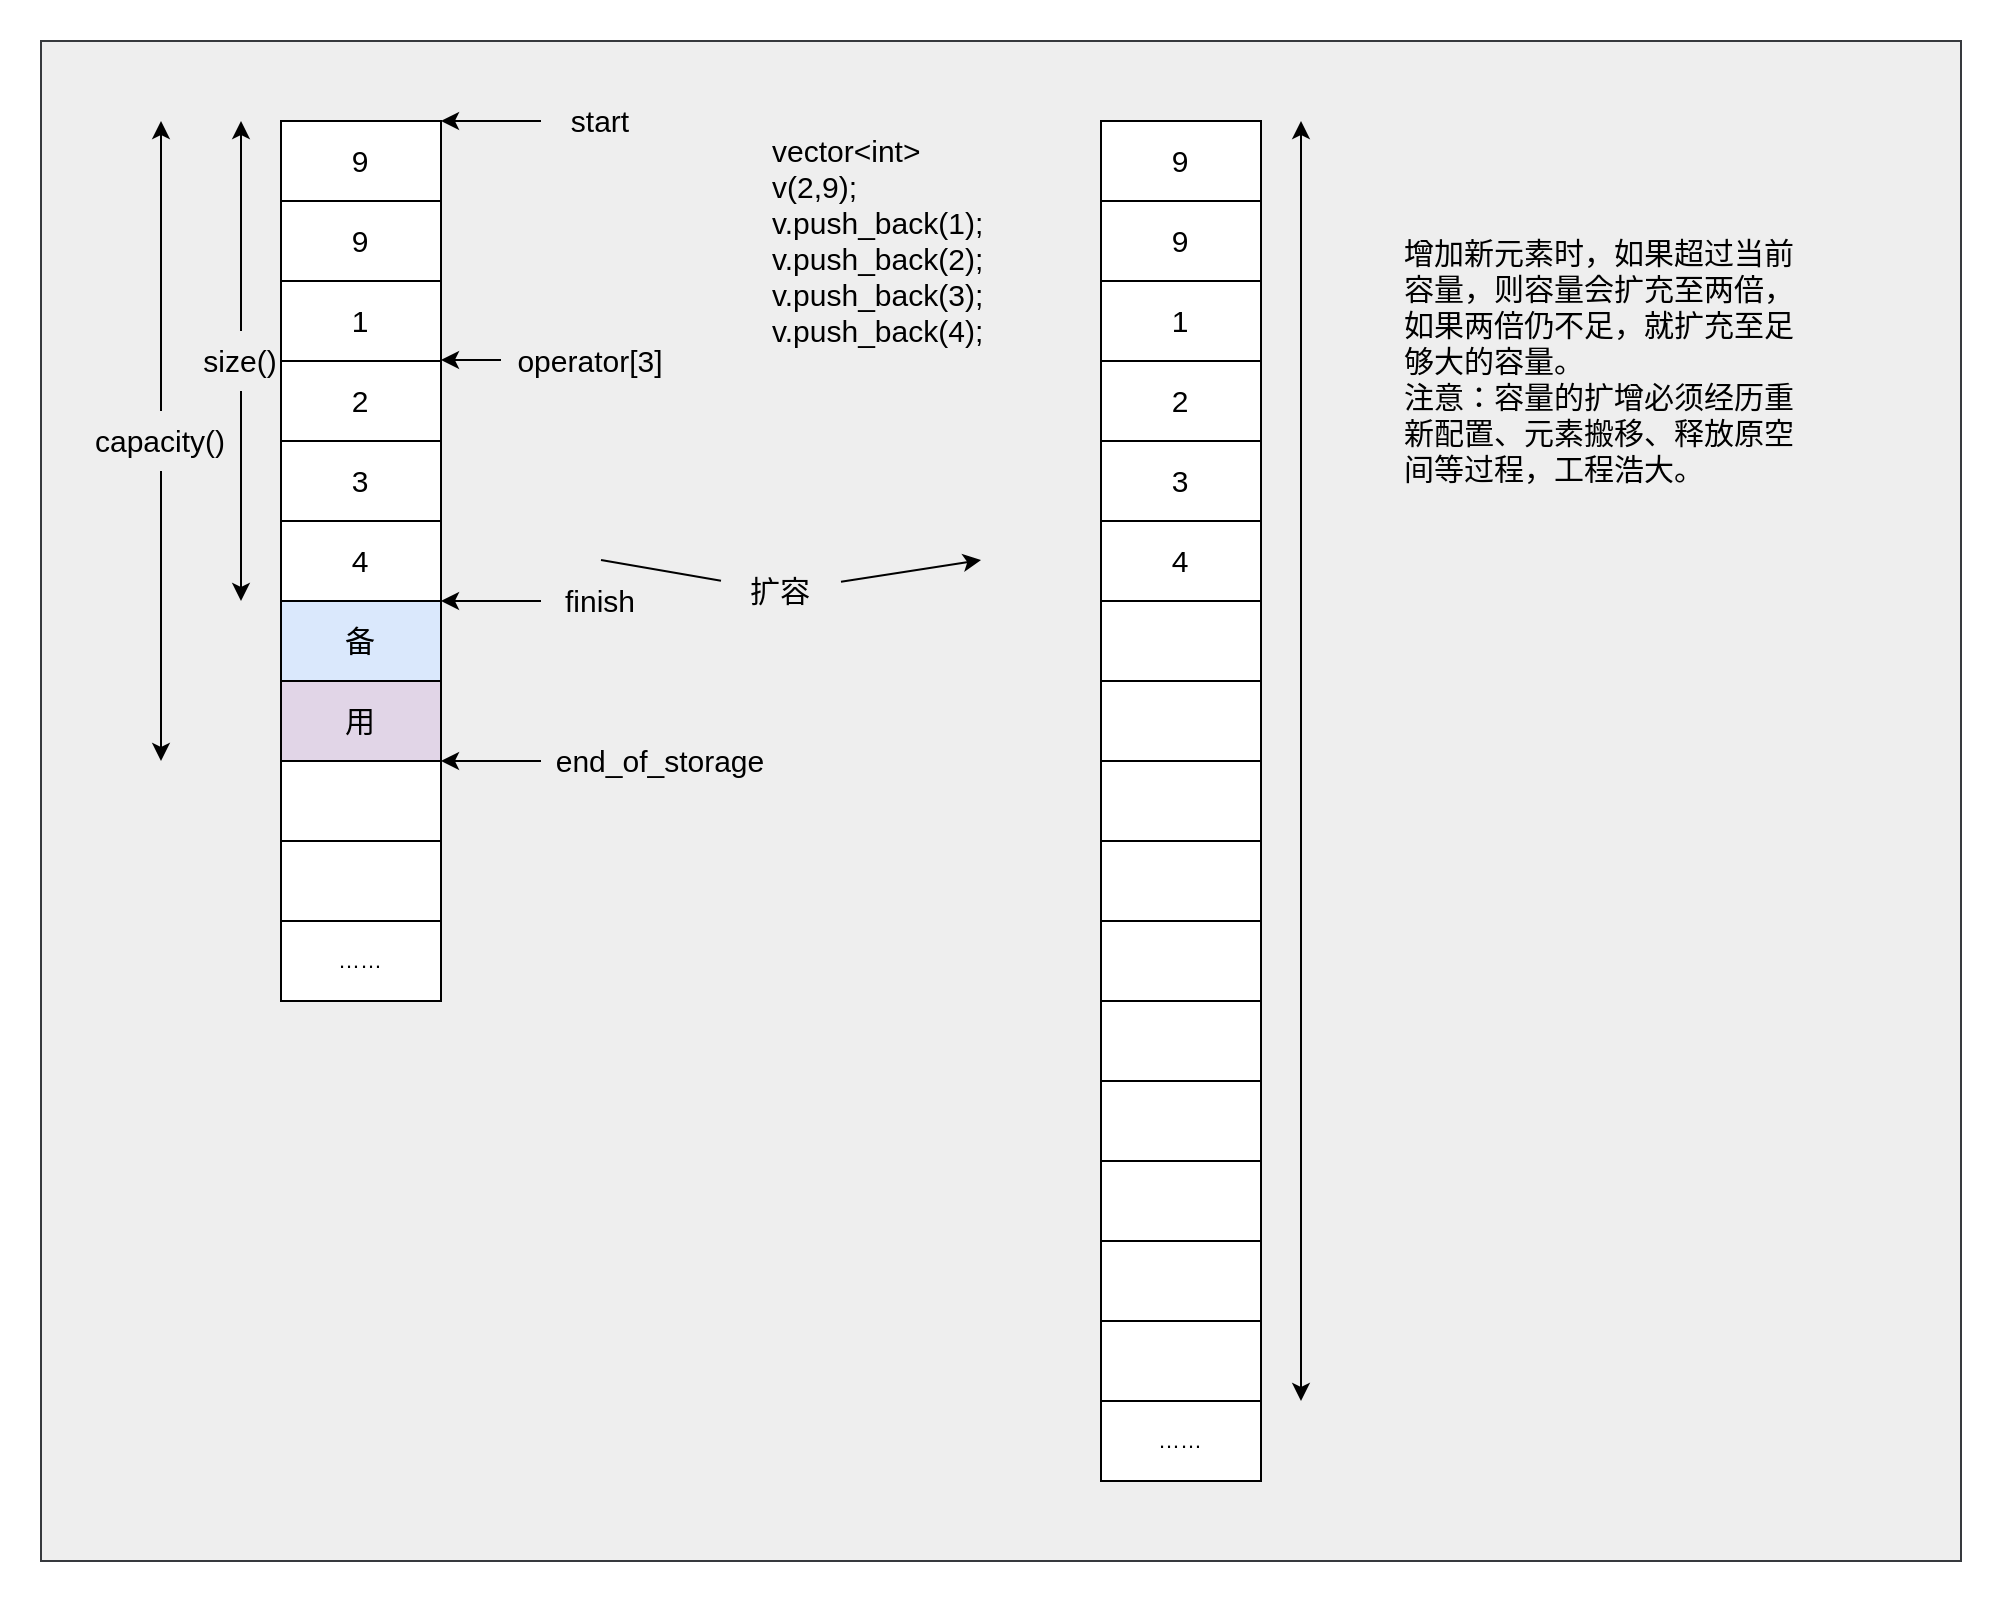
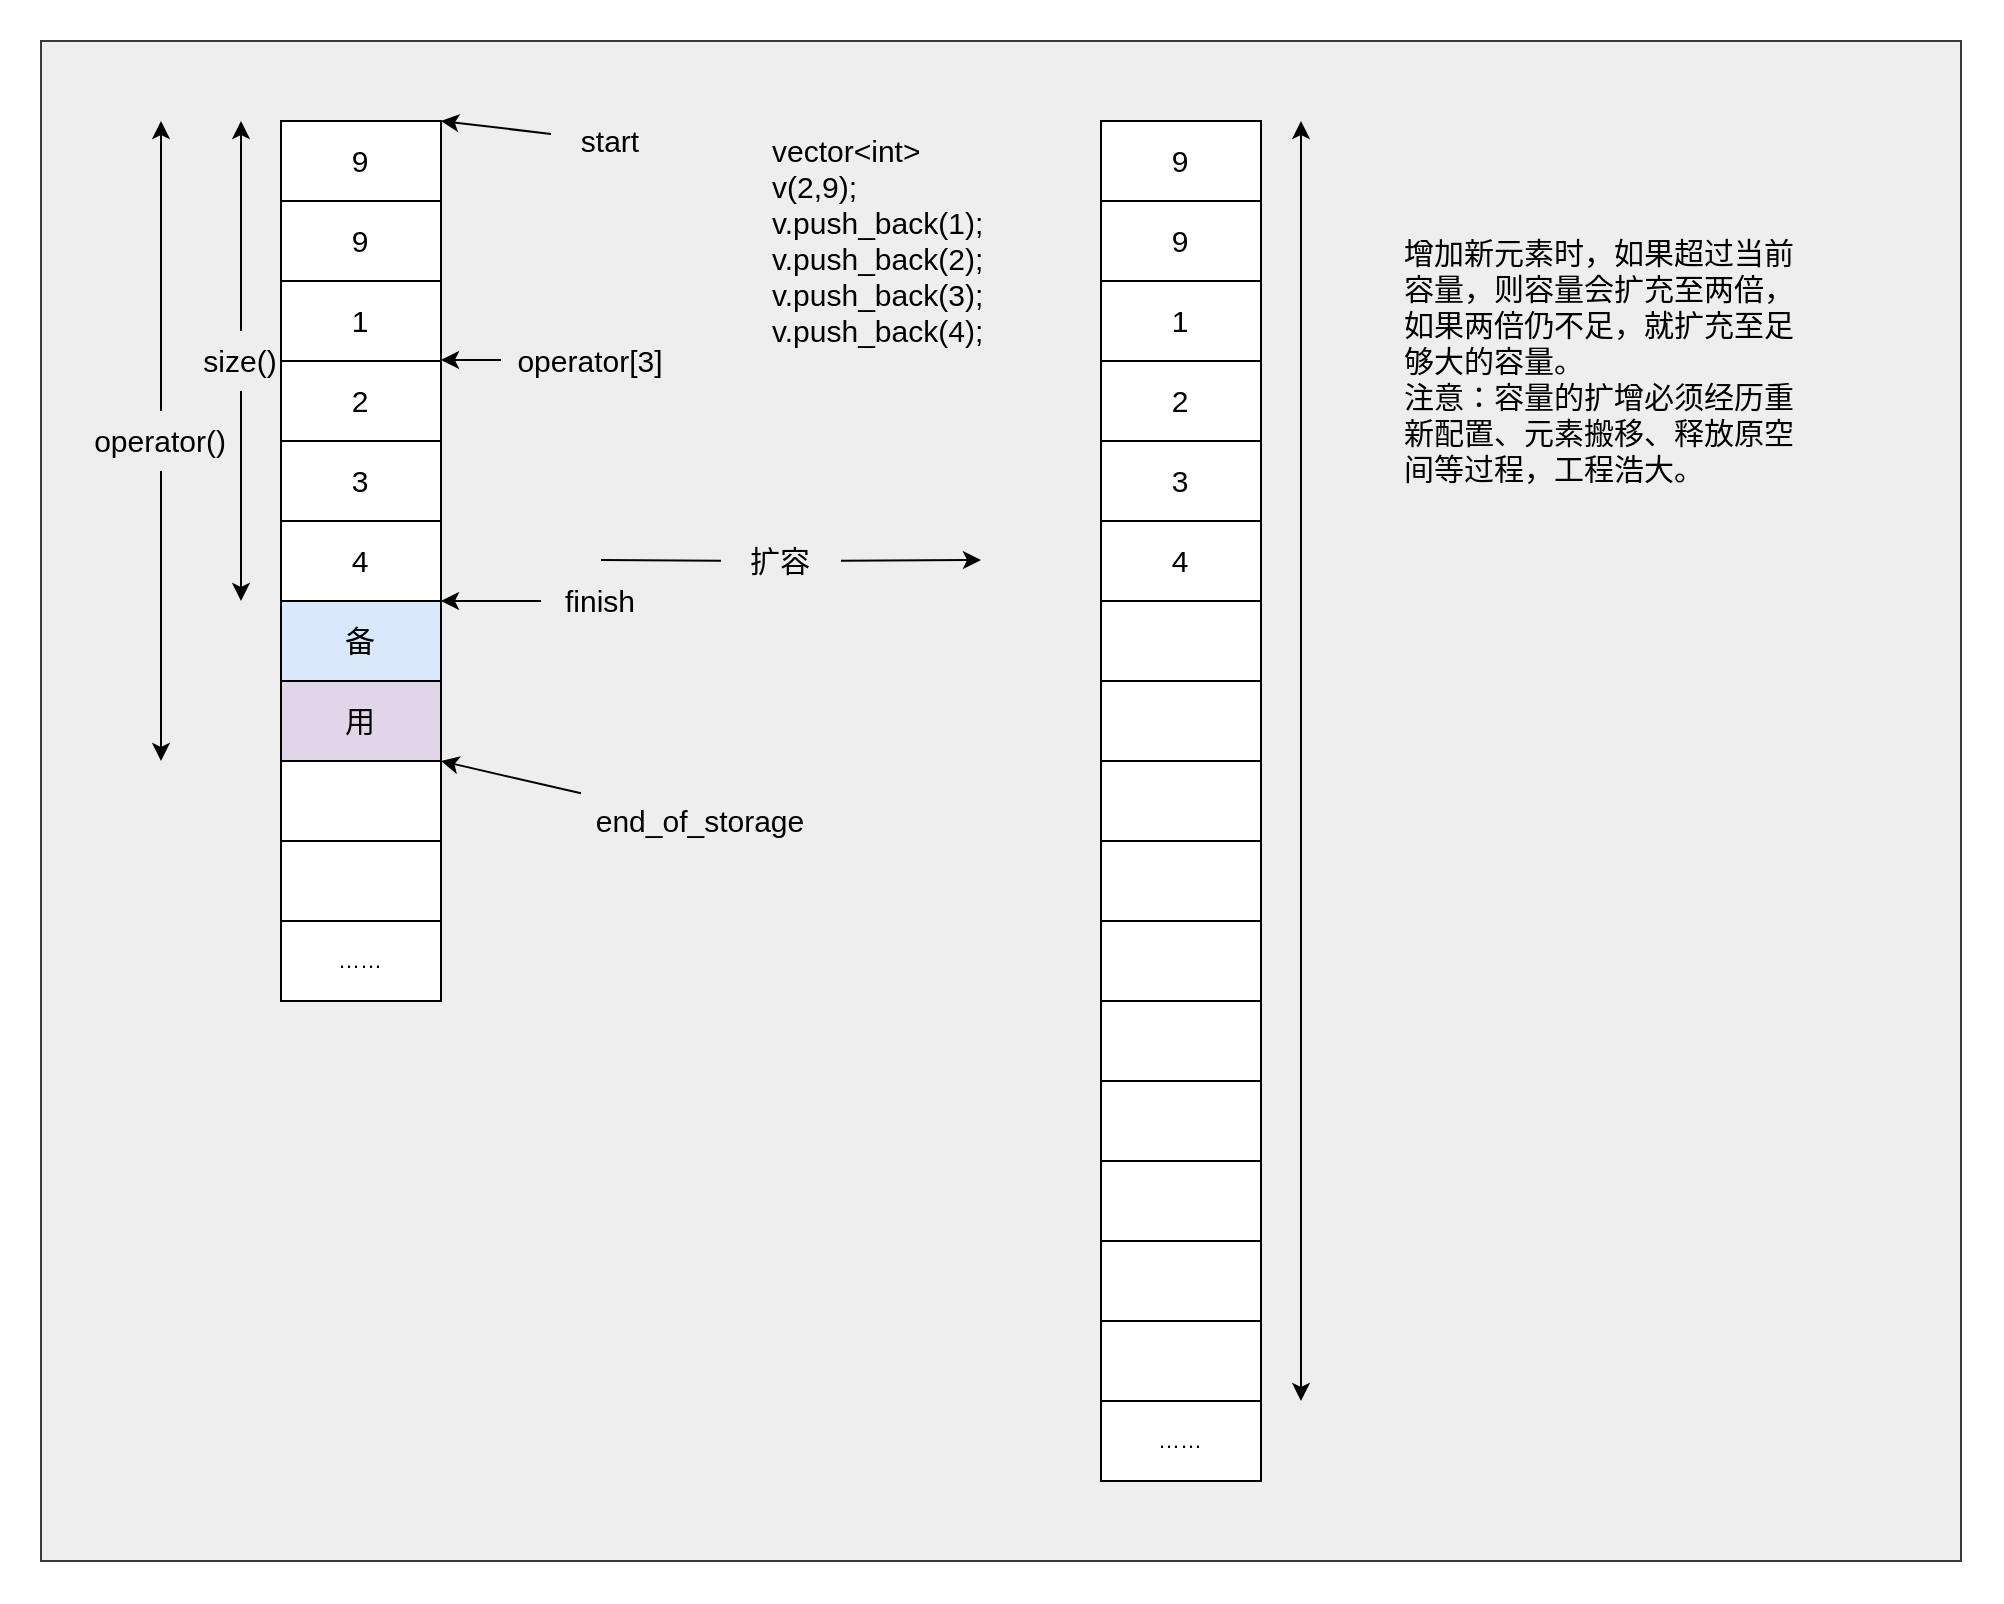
node "start": moved (601, 121) -> (611, 141)
node "capacity()": label "capacity()" -> "operator()"
node "扩容": moved (781, 591) -> (781, 561)
node "end_of_storage": moved (661, 761) -> (701, 821)
